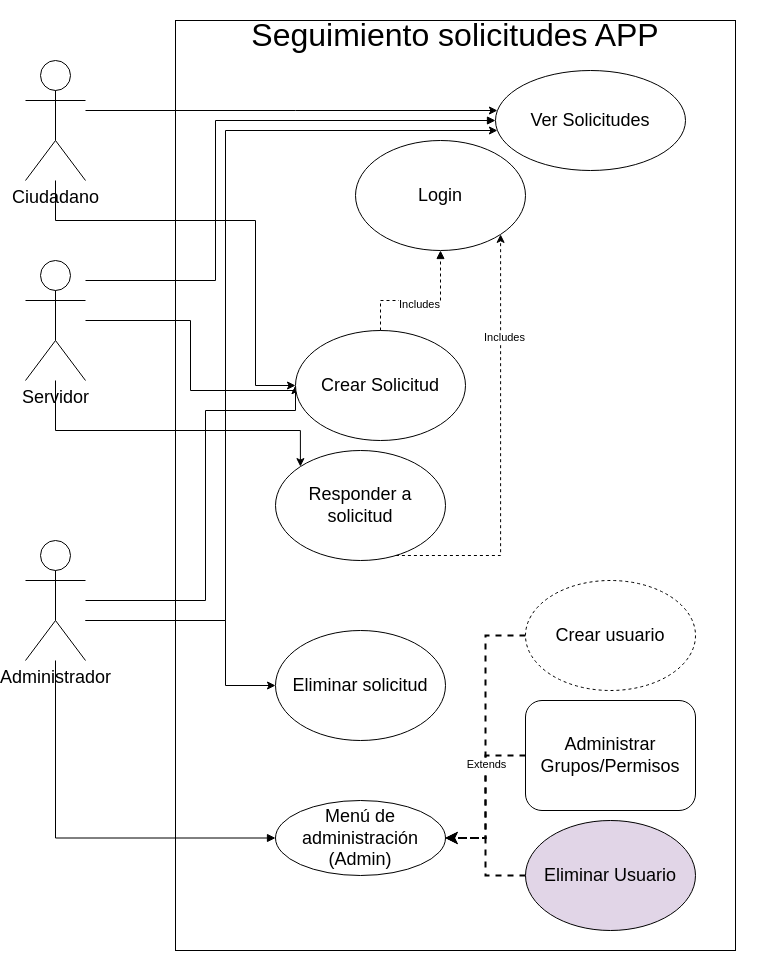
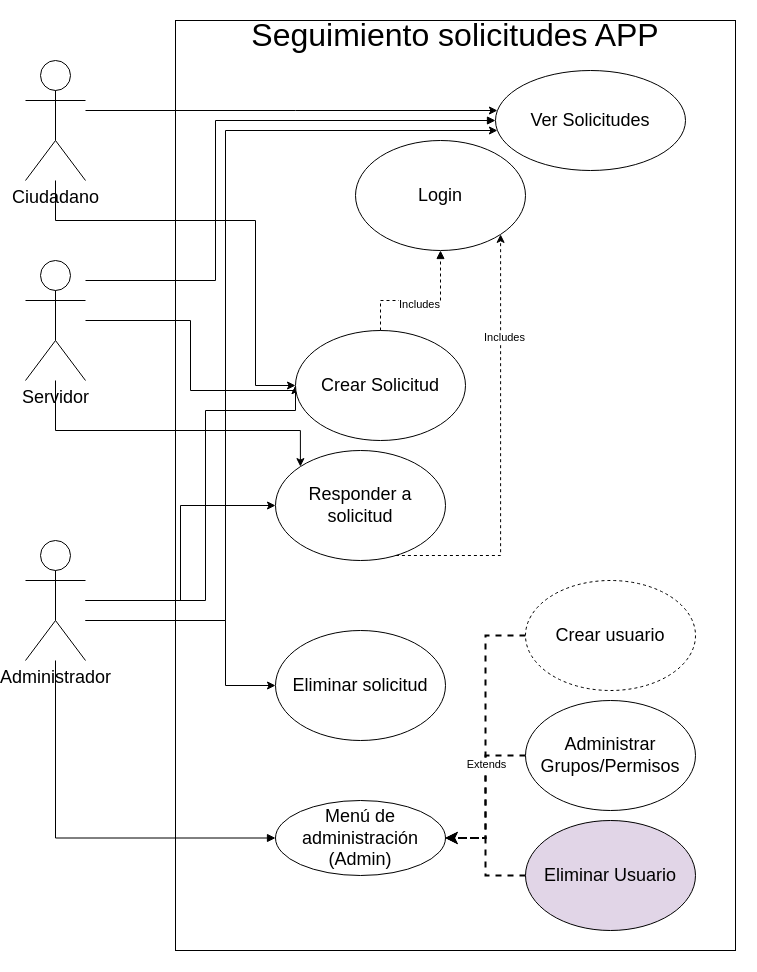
edge "Administrador" -> "Responder a solicitud": added
node "Administrar Grupos/Permisos": shape rounded rectangle -> ellipse
